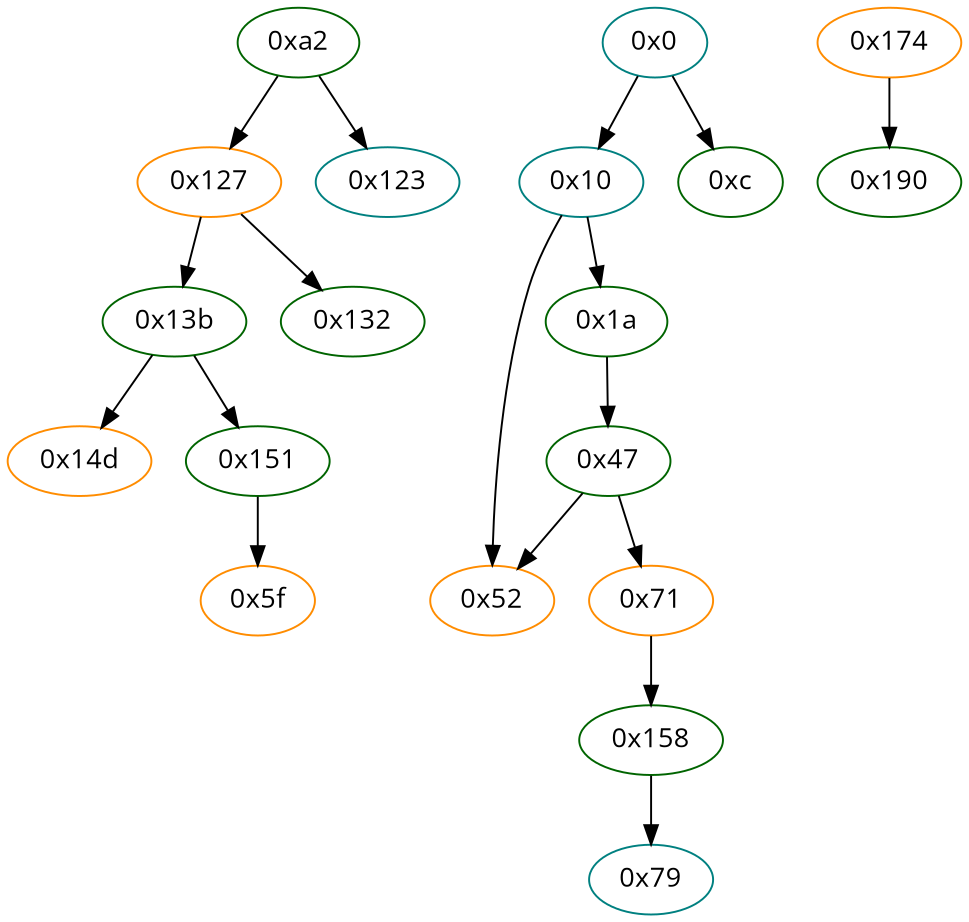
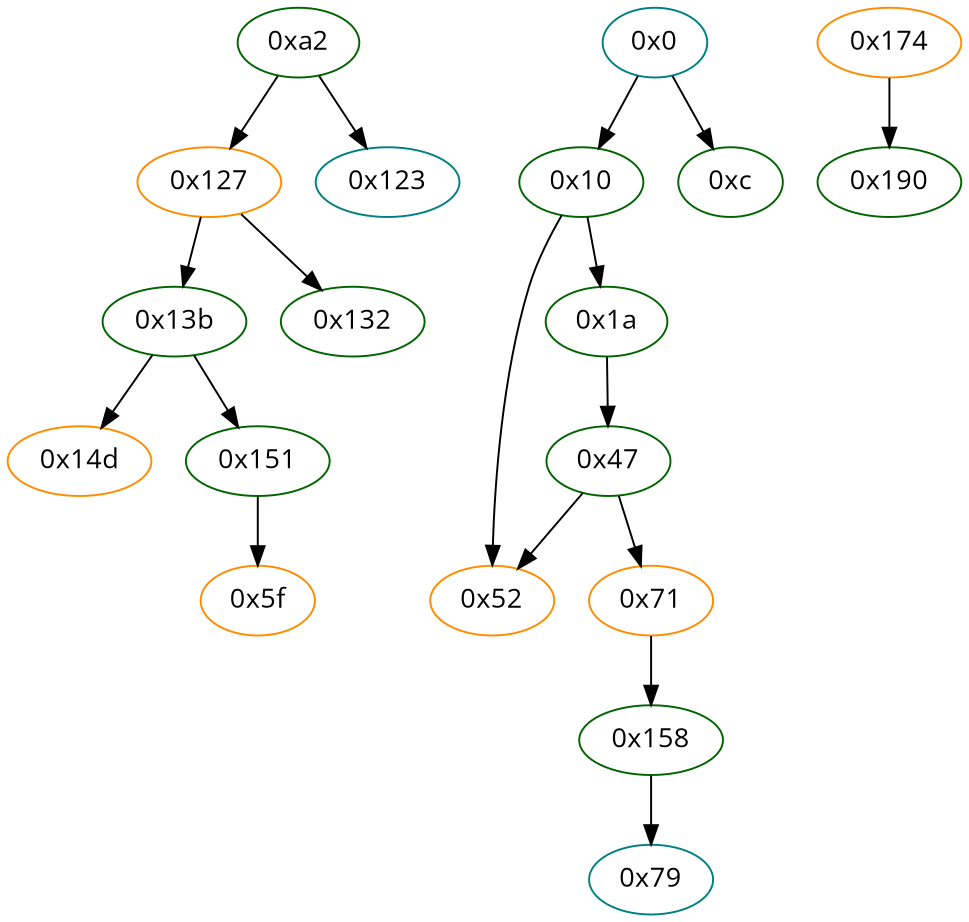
node "0x10": color teal -> darkgreen
